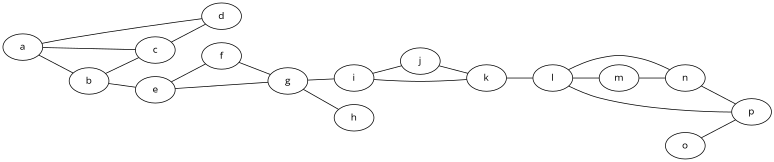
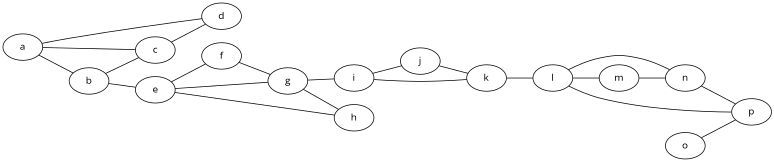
edge "e" -- "h": added
